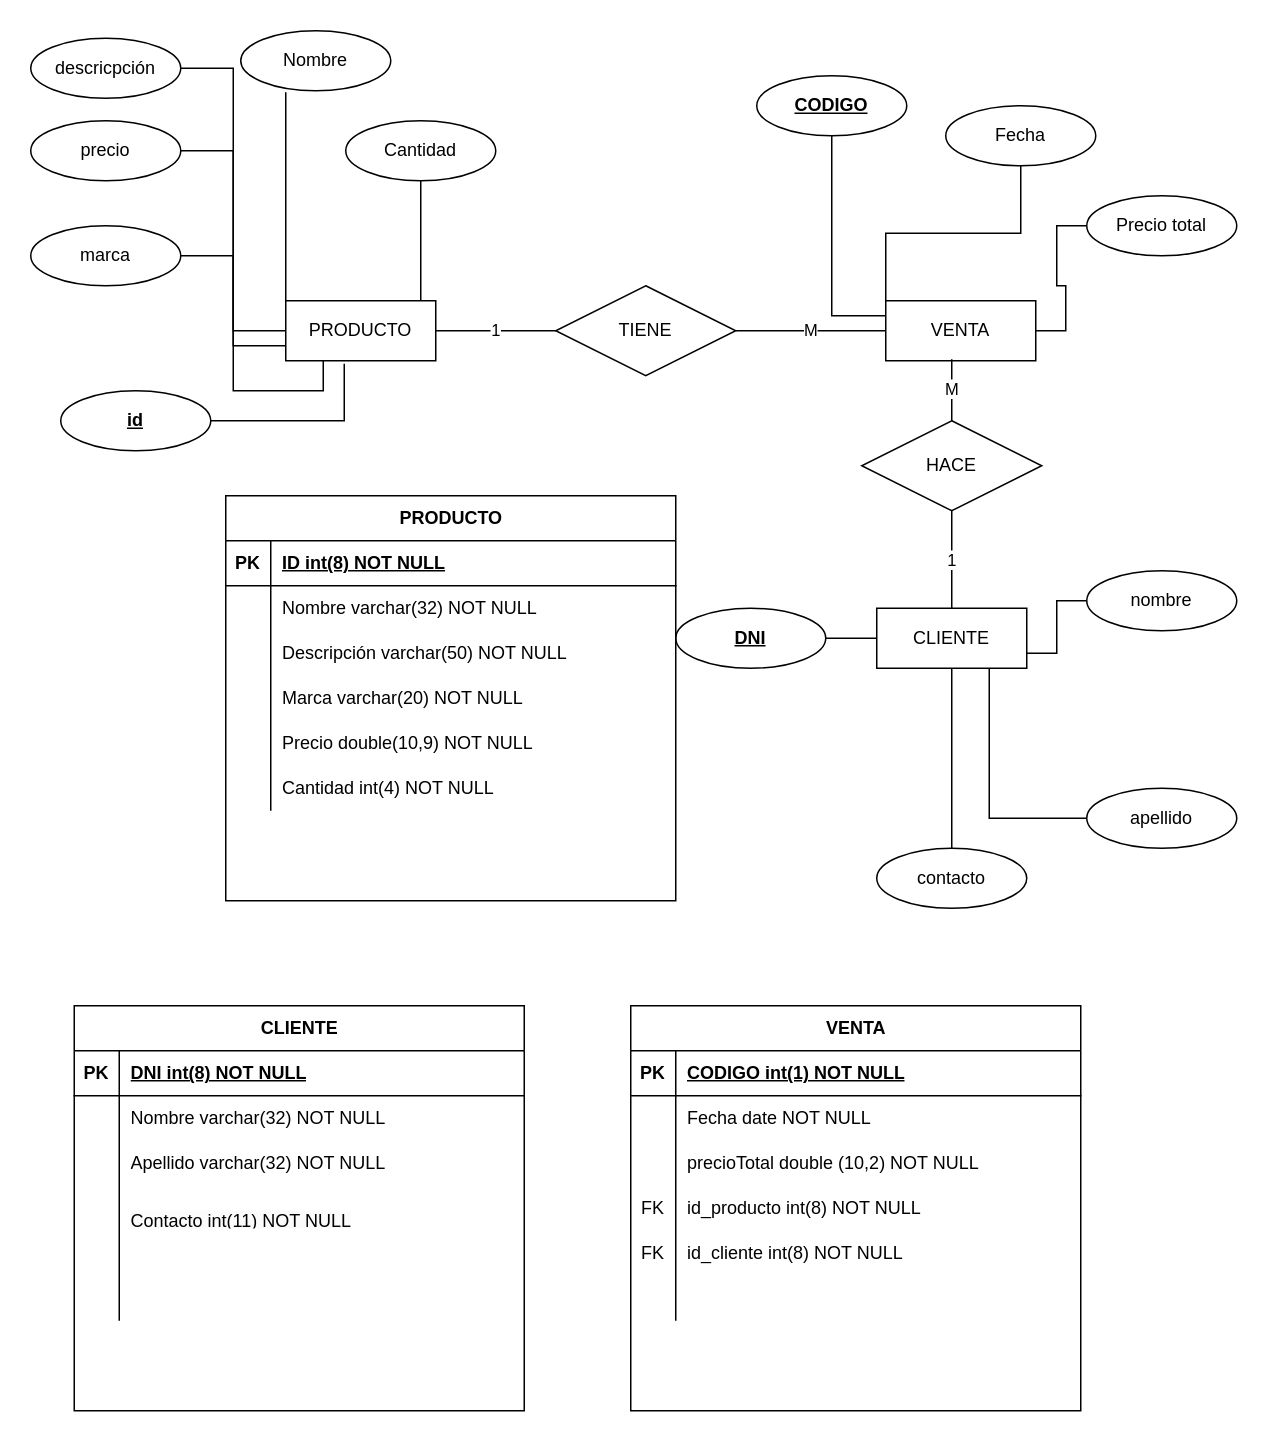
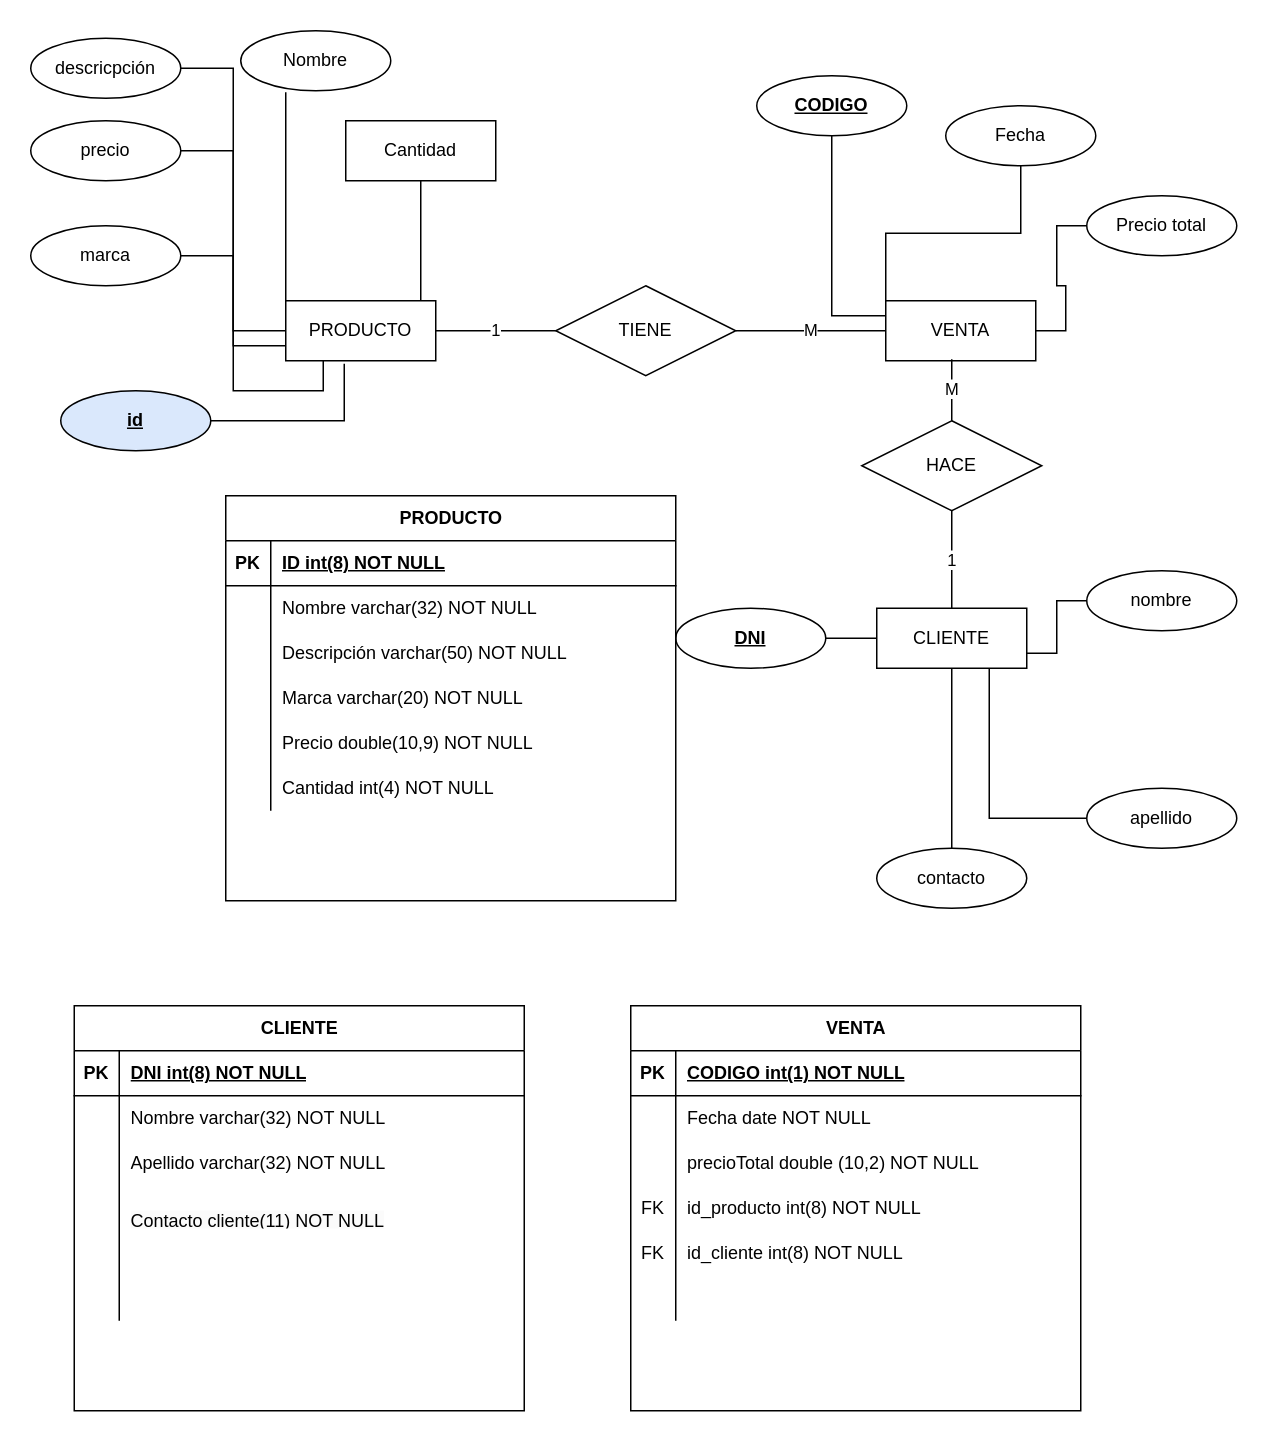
node "Cantidad": shape ellipse -> rectangle
node "id": fillcolor #ffffff -> #dae8fc
node "Contacto int(11) NOT NULL": label "Contacto int(11) NOT NULL" -> "Contacto cliente(11) NOT NULL"
